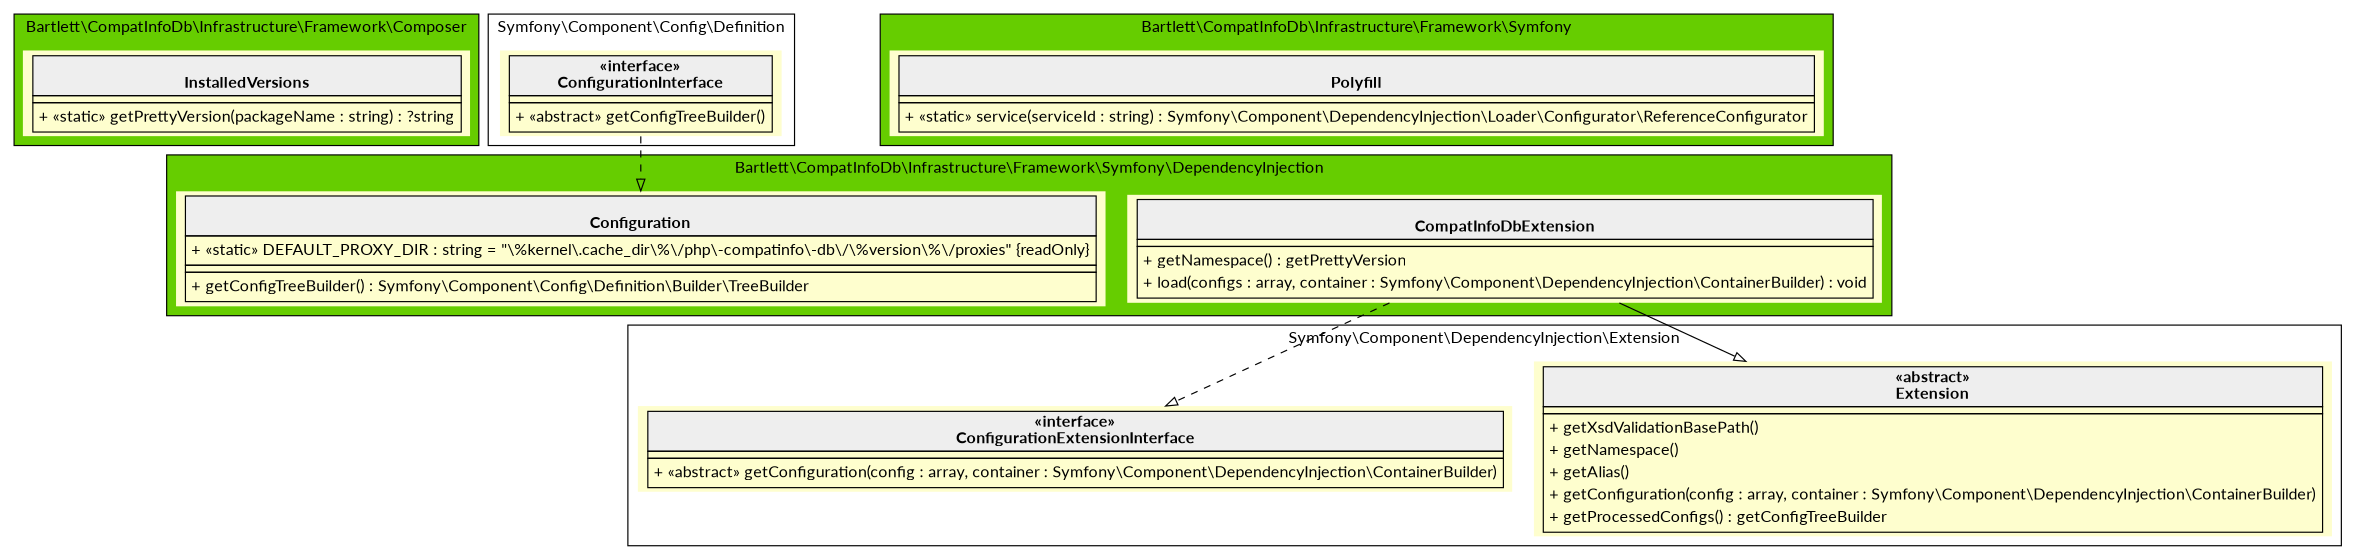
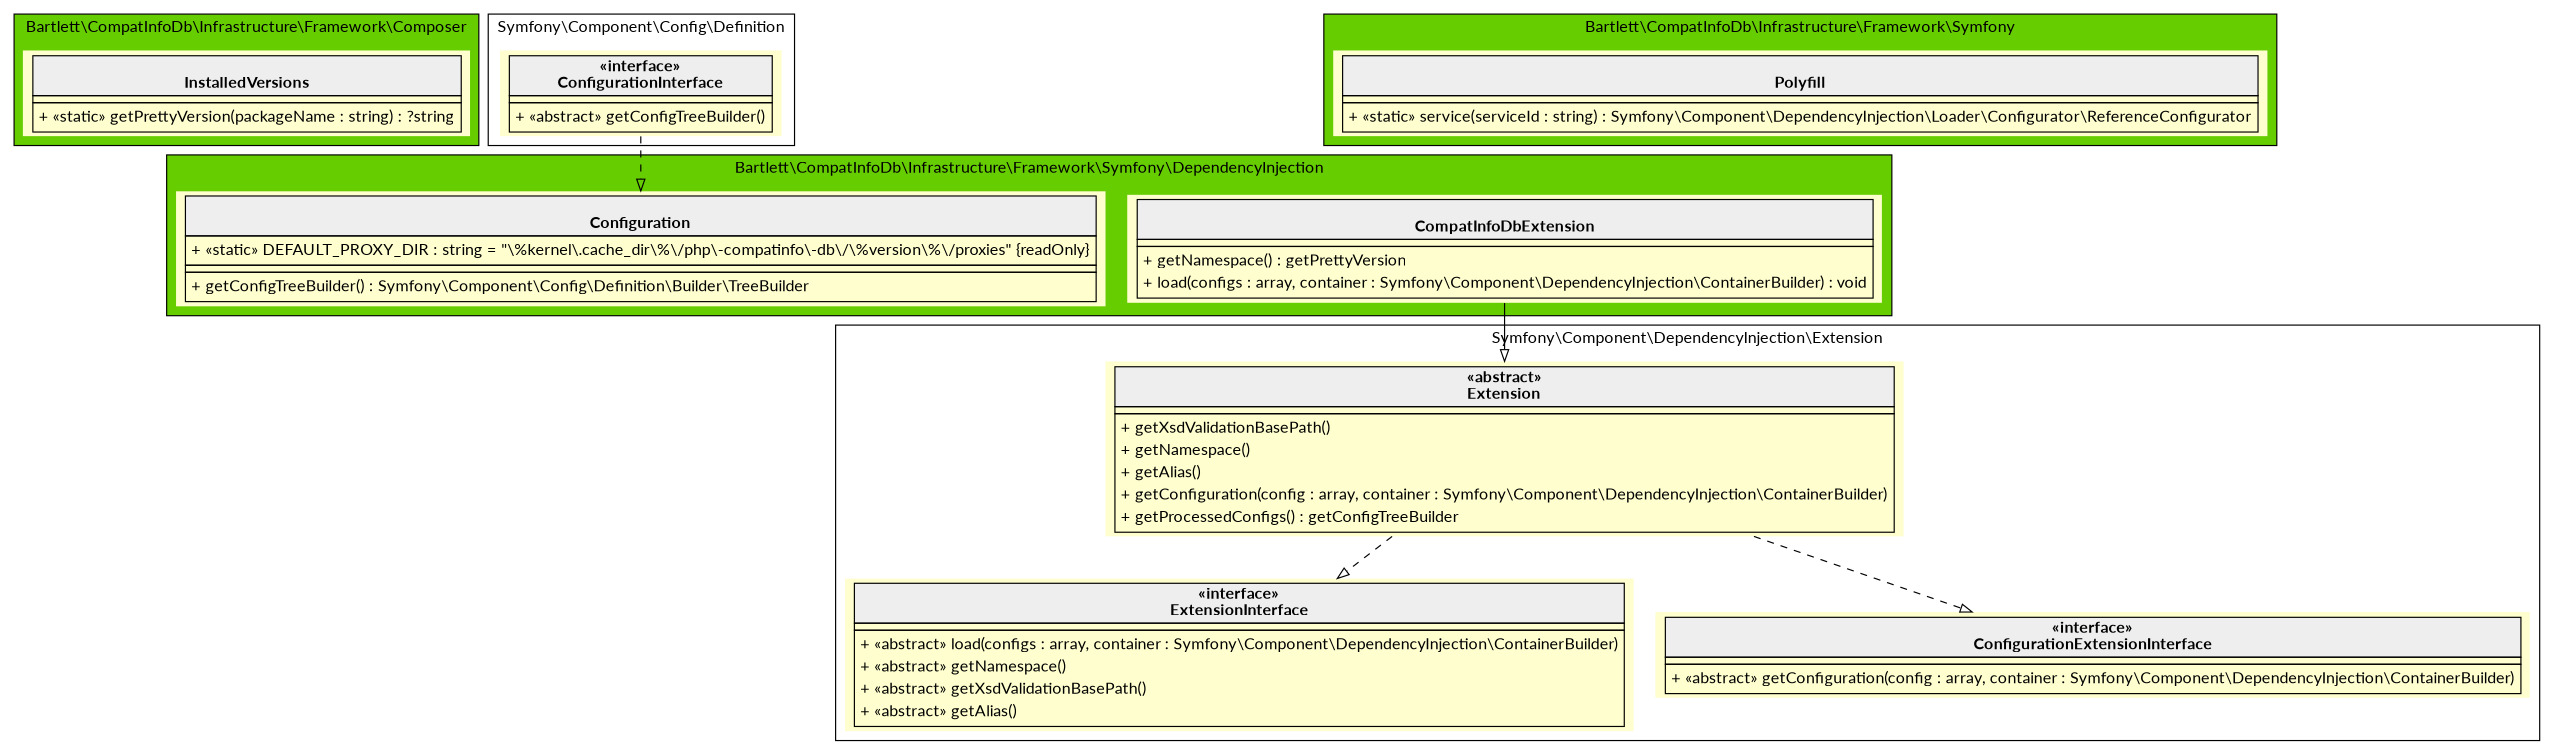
edge "CompatInfoDbExtension" -> "ConfigurationExtensionInterface": now "Extension" -> "ConfigurationExtensionInterface"
node "ExtensionInterface": added
